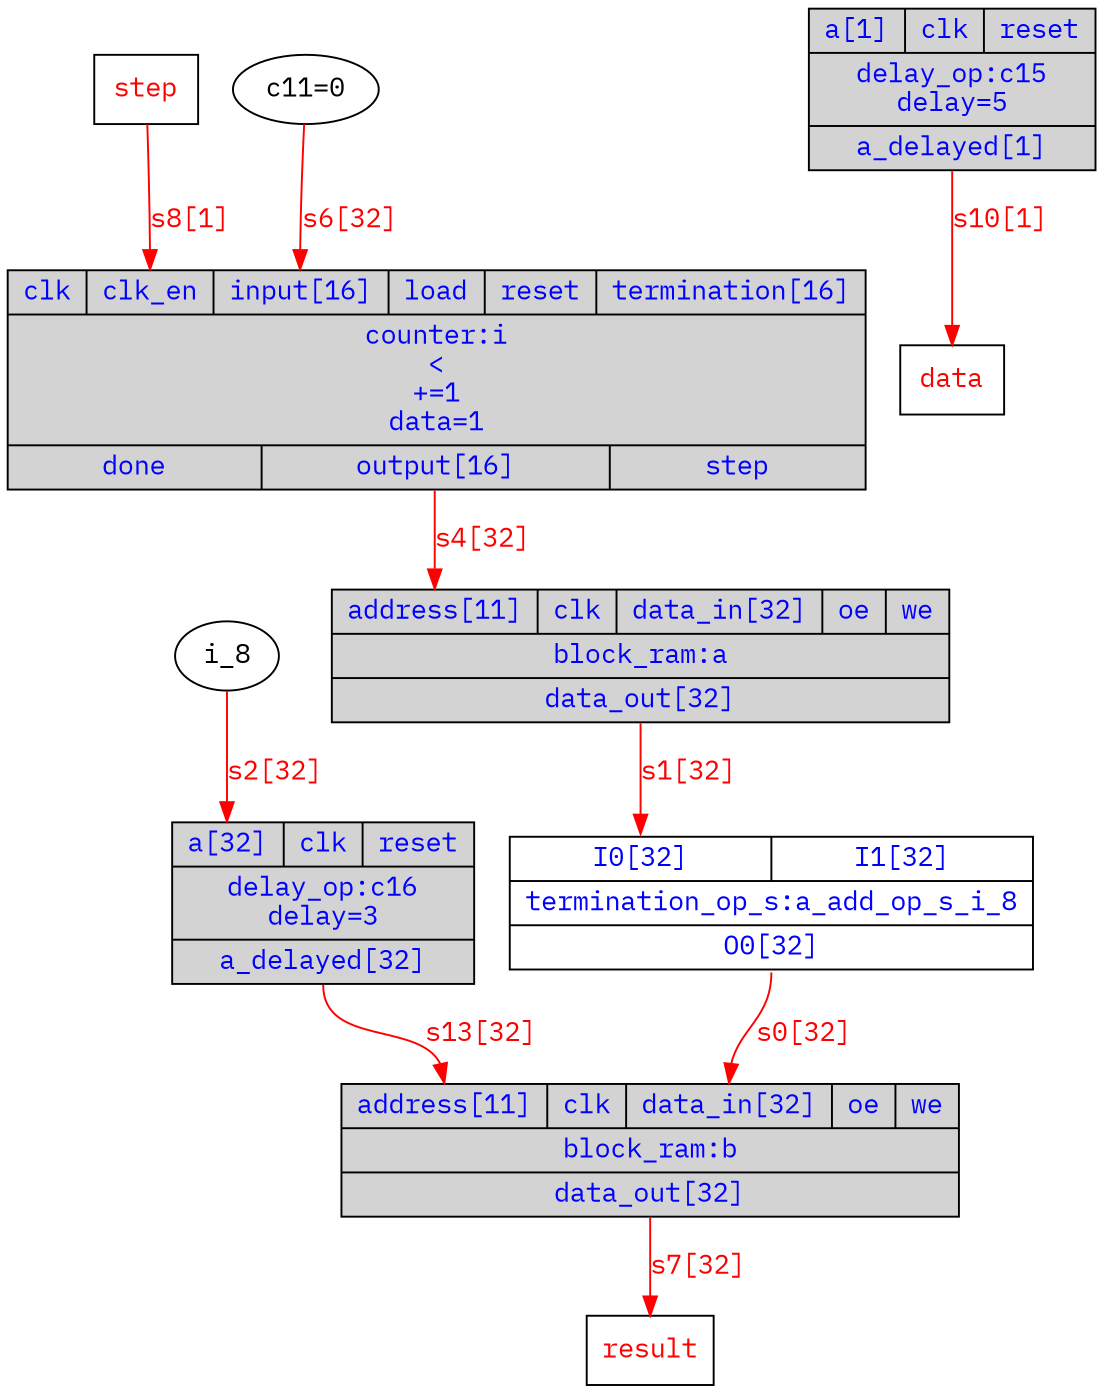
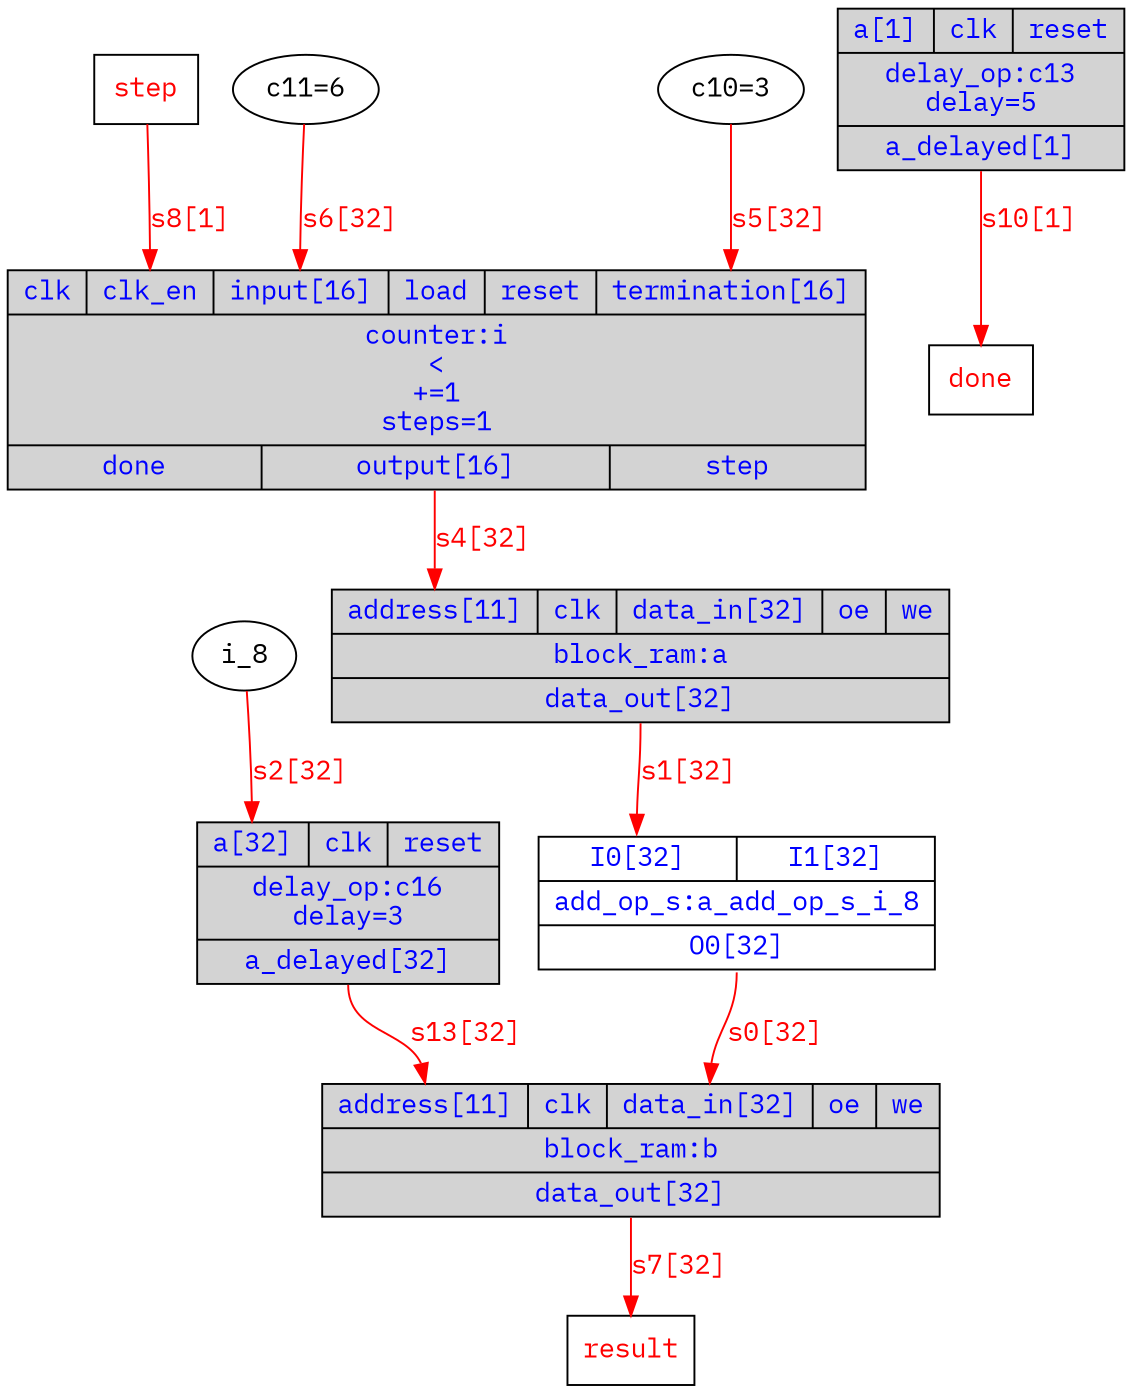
node "a[1]": text "delay_op:c15" -> "delay_op:c13"
node "c11=0": label "c11=0" -> "c11=6"
node "c10=3": added
node "data": label "data" -> "done"
node "clk": text "data=1" -> "steps=1"
node "I0[32]": text "termination_op_s:a_add_op_s_i_8" -> "add_op_s:a_add_op_s_i_8"
